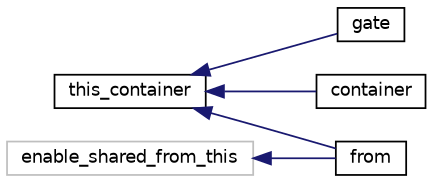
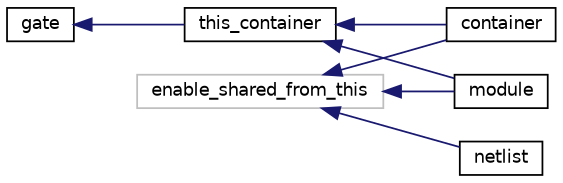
edge "gate" -> "this_container": reversed
edge "container" -> "enable_shared_from_this": added
node "from": label "from" -> "module"
node "netlist": added
